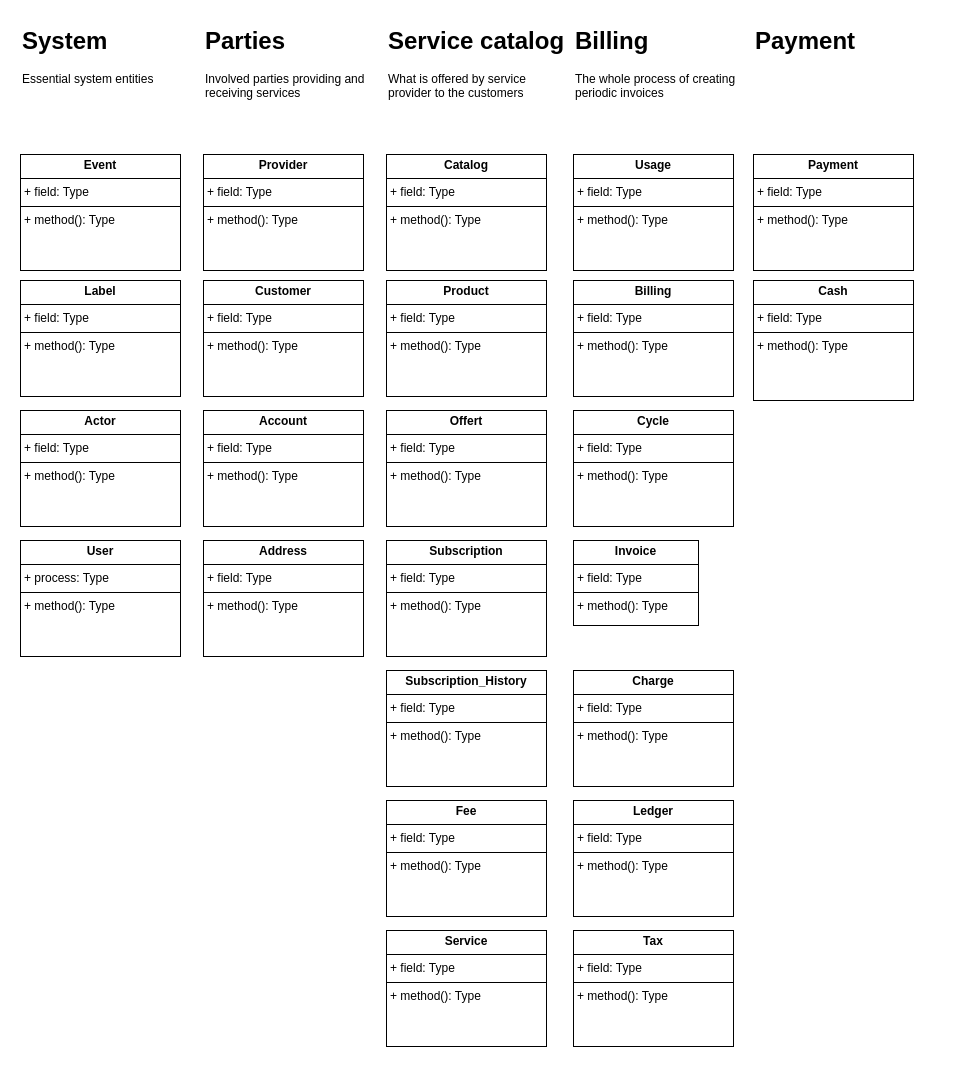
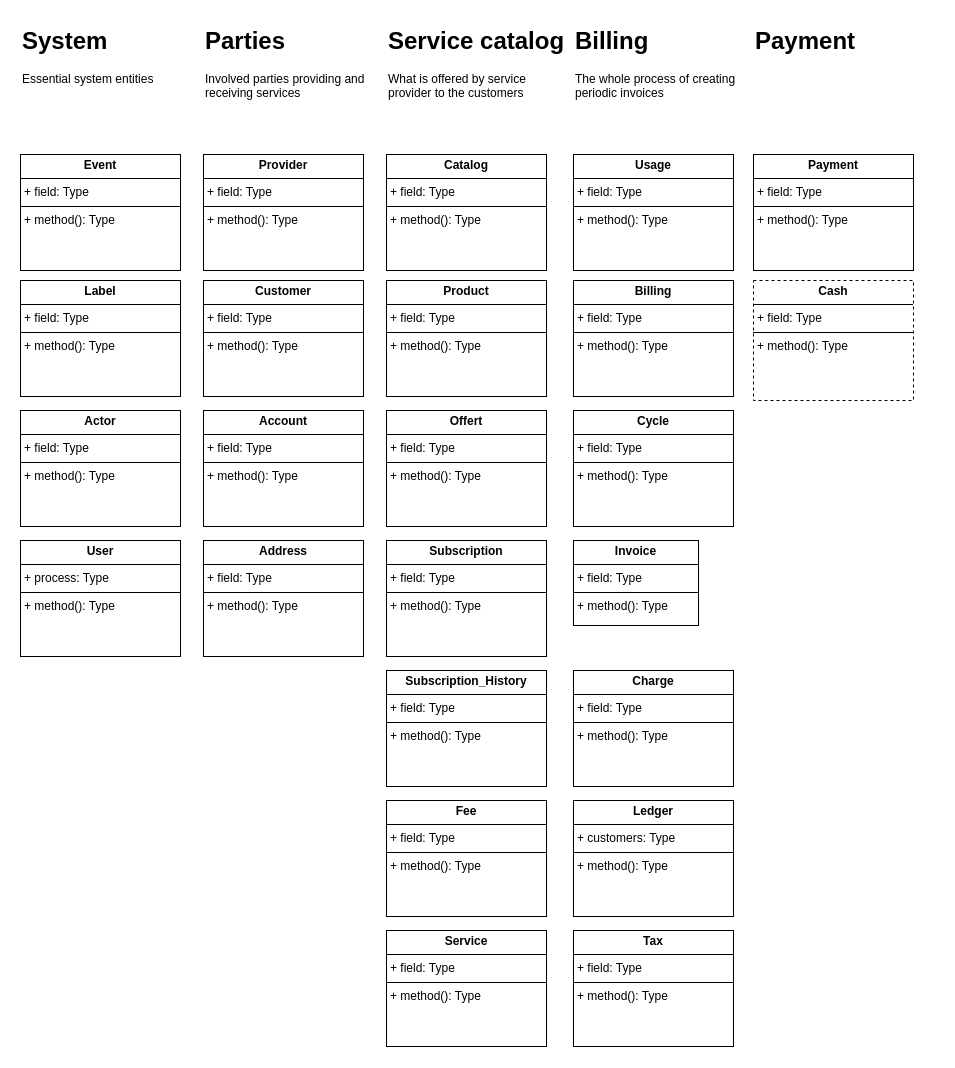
node "Cash + field: Type + method(): Type": style solid -> dashed
node "Ledger + field: Type + method(): Type": label "Ledger + field: Type + method(): Type" -> "Ledger + customers: Type + method(): Type"
